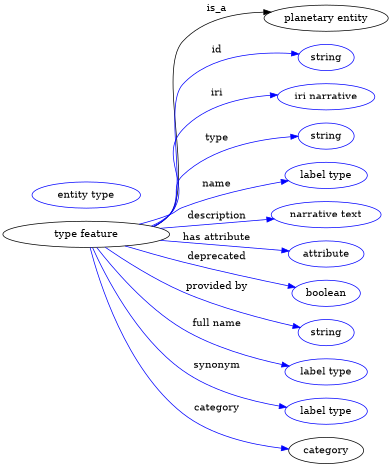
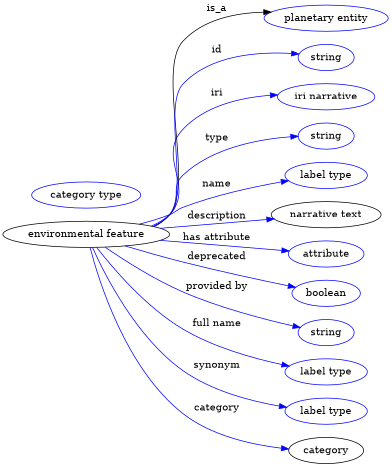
node "planetary entity": color black -> blue
node "entity type": label "entity type" -> "category type"
node "narrative text": color blue -> black
node "type feature": label "type feature" -> "environmental feature"
